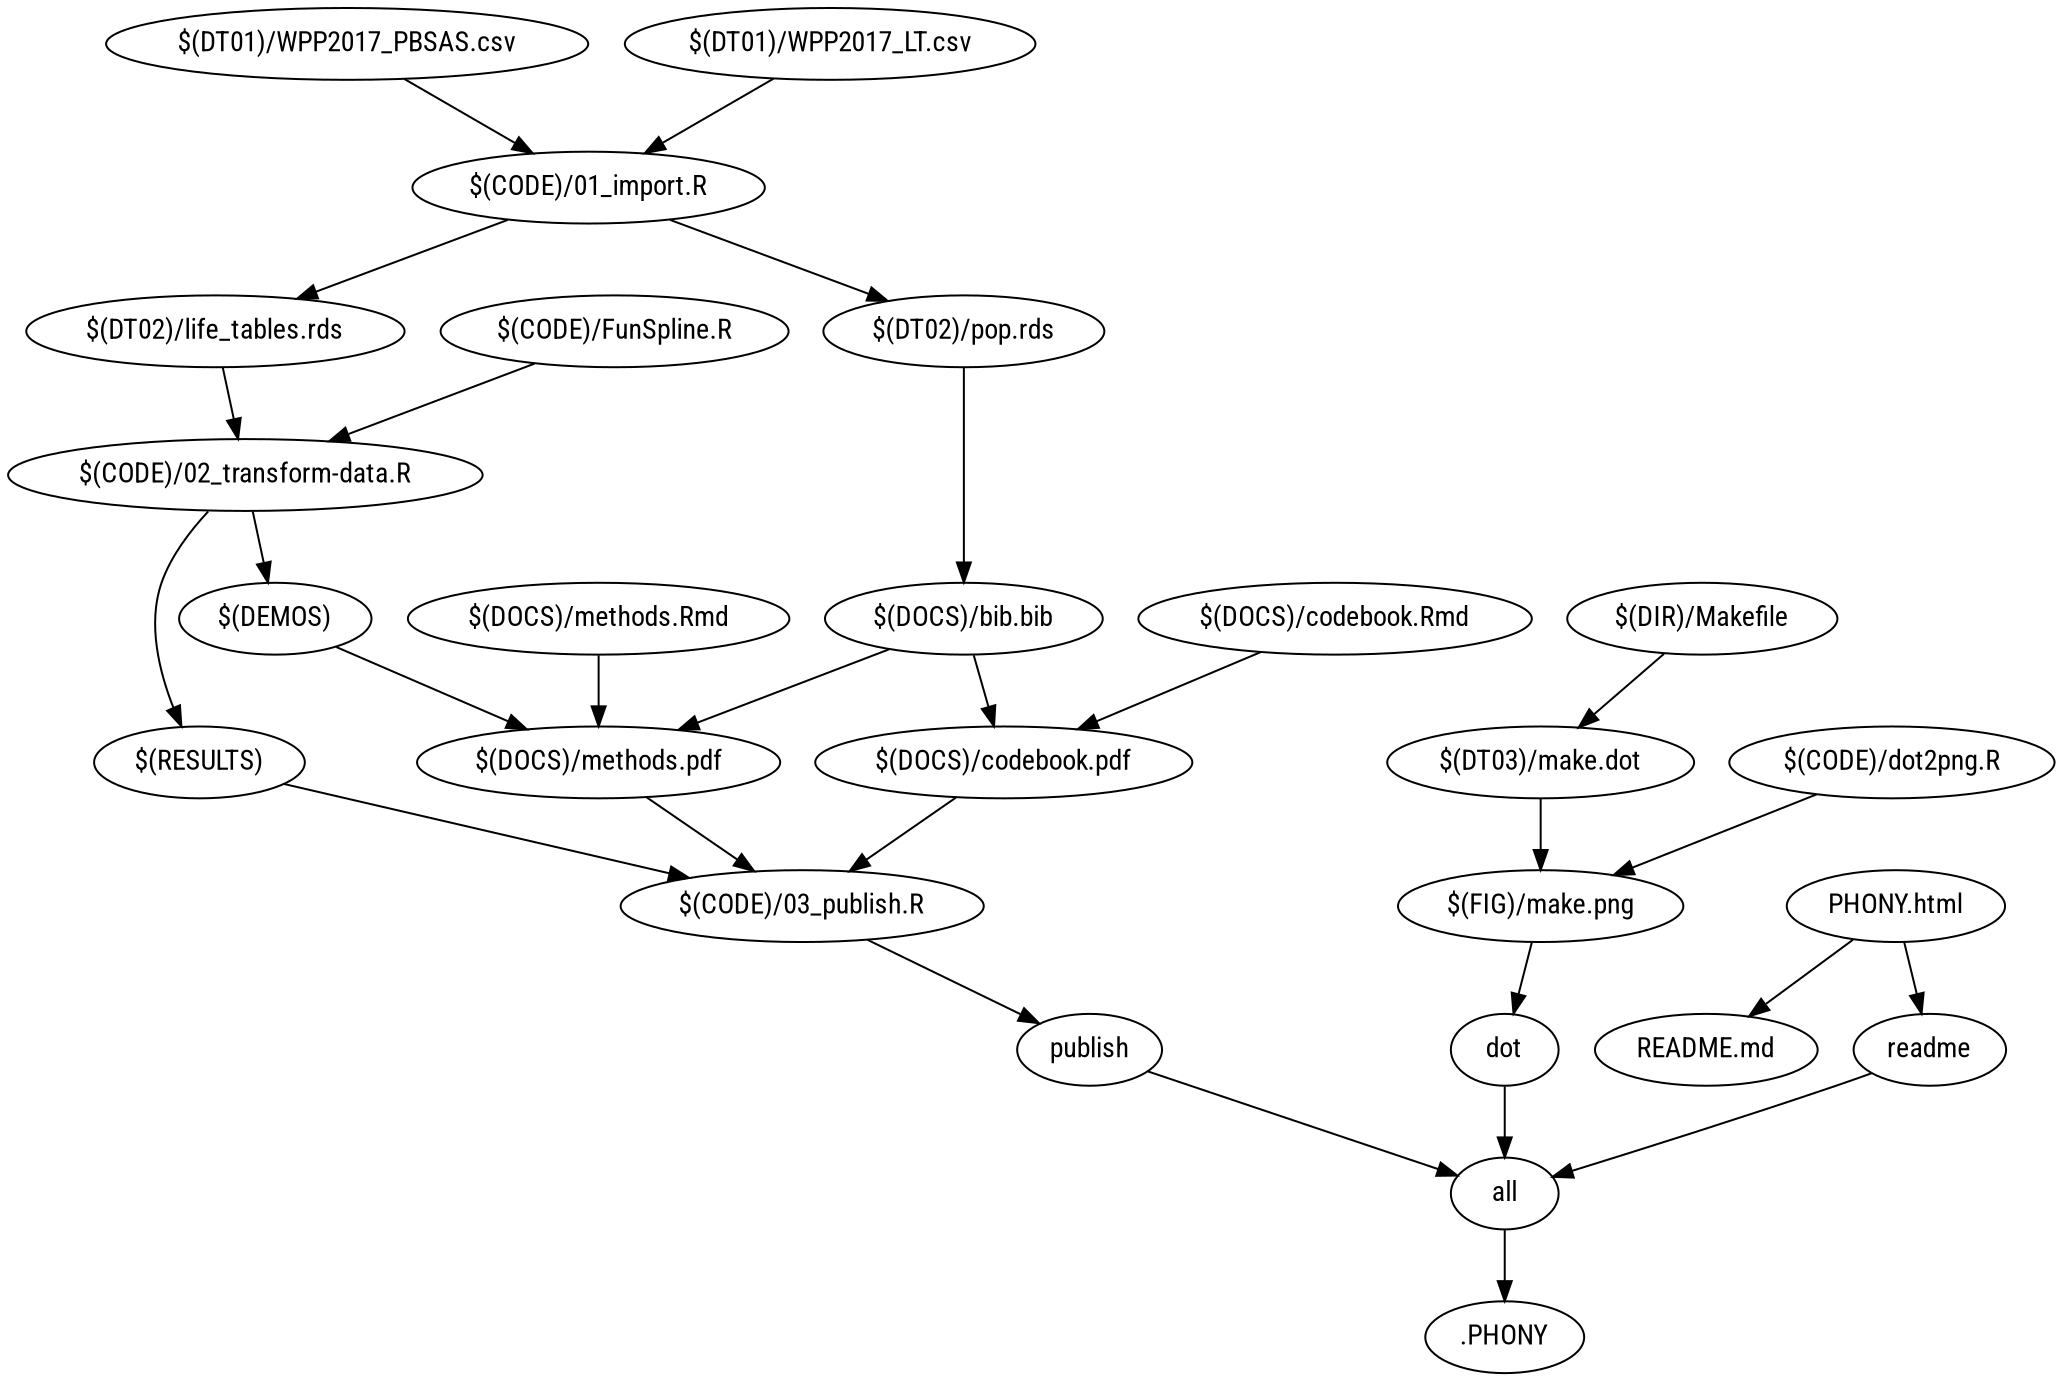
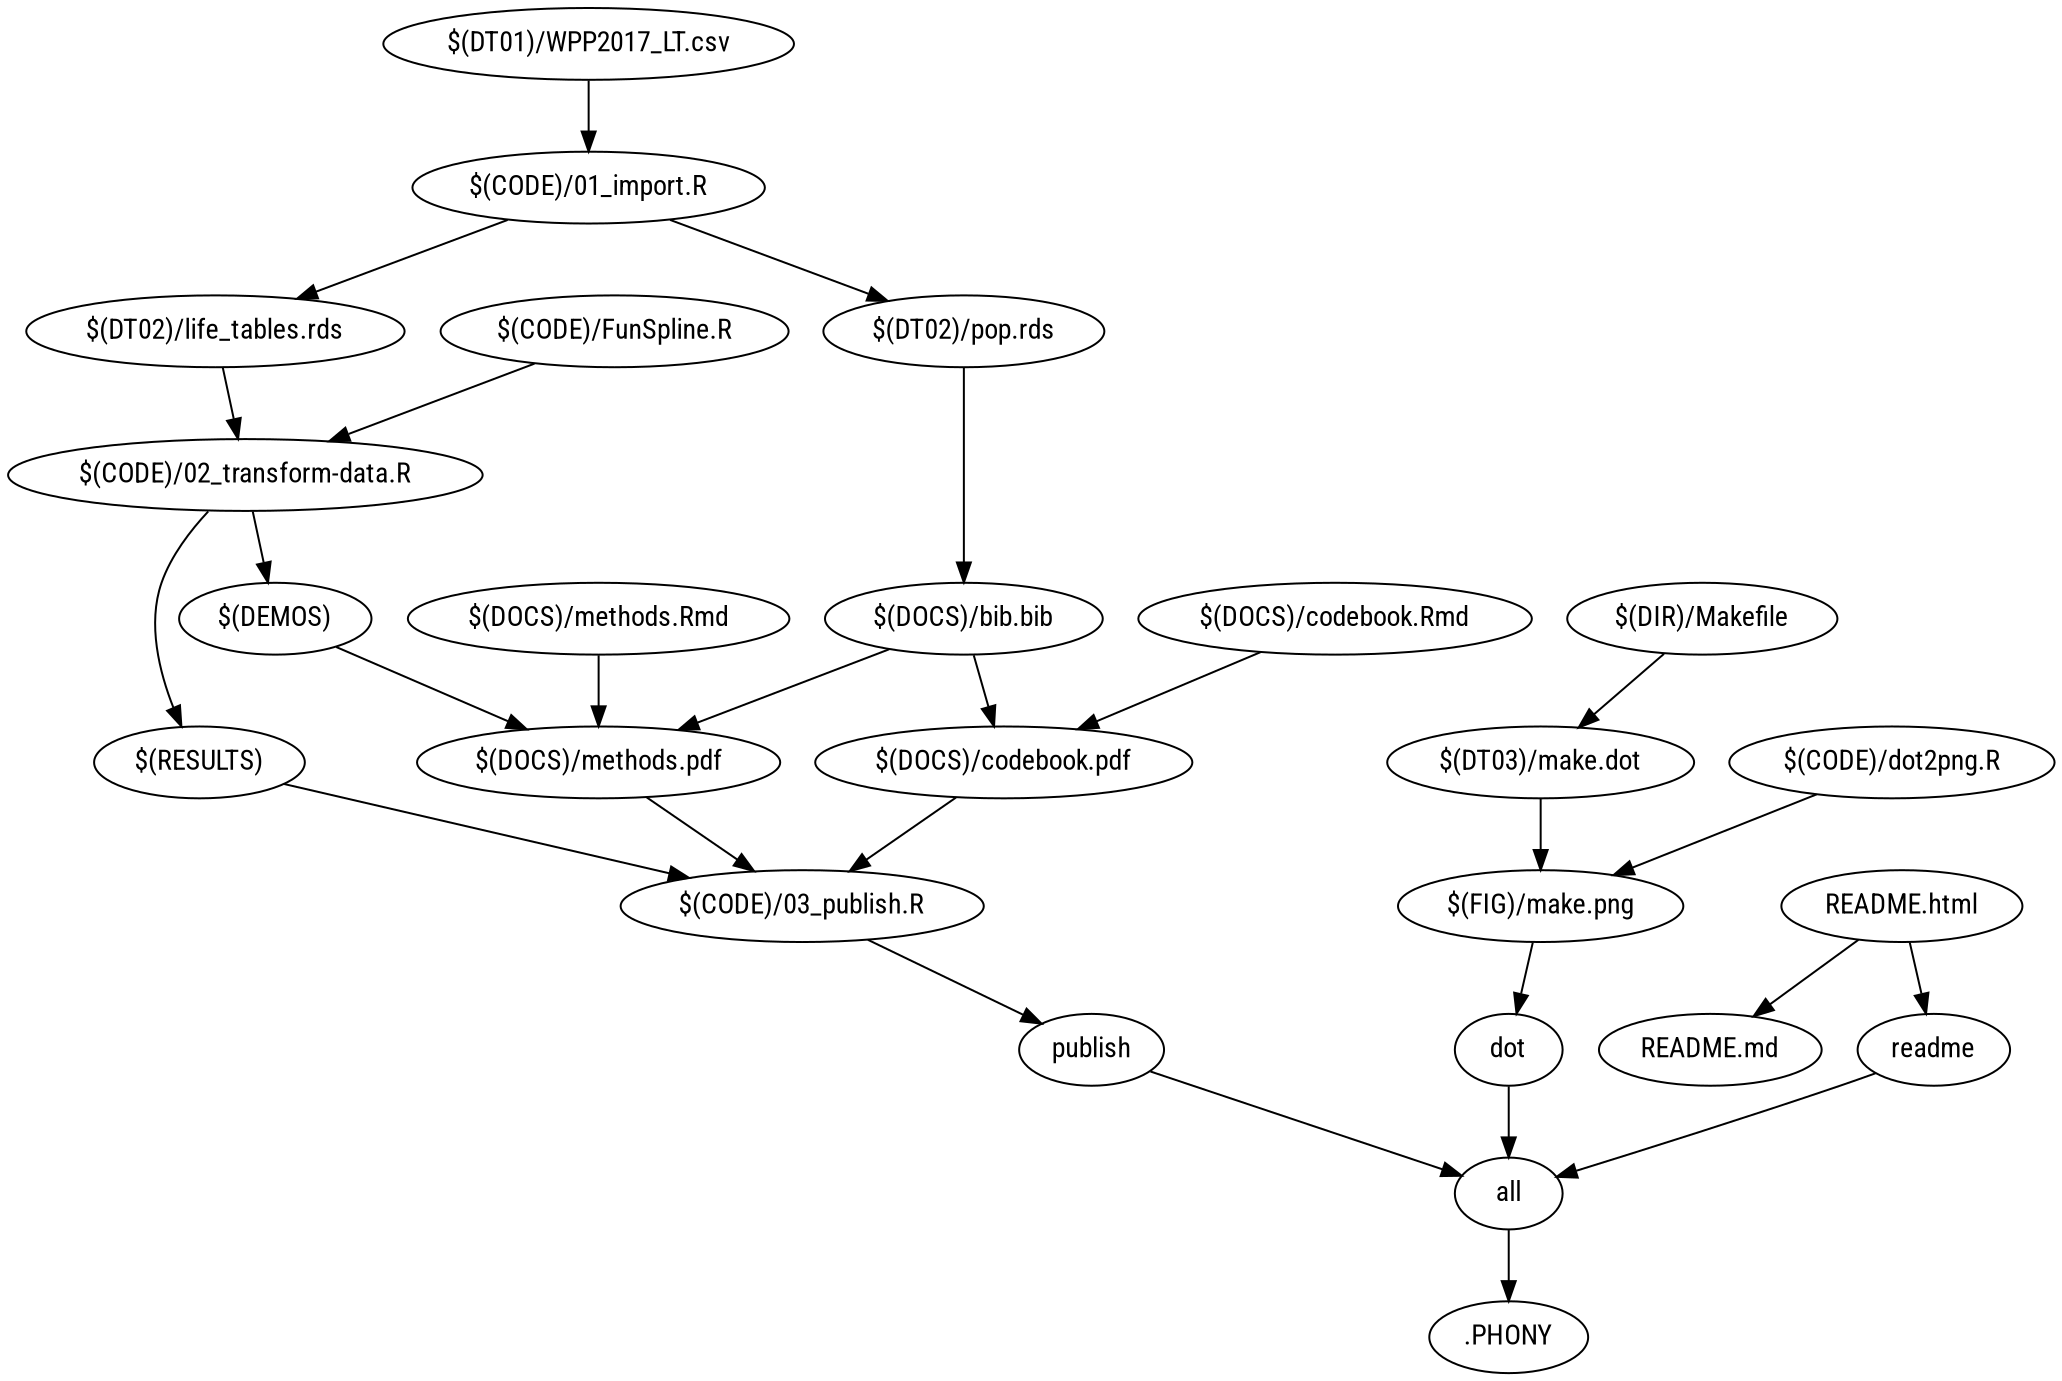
node "$(DT01)/WPP2017_PBSAS.csv": removed
node "PHONY.html": label "PHONY.html" -> "README.html"
